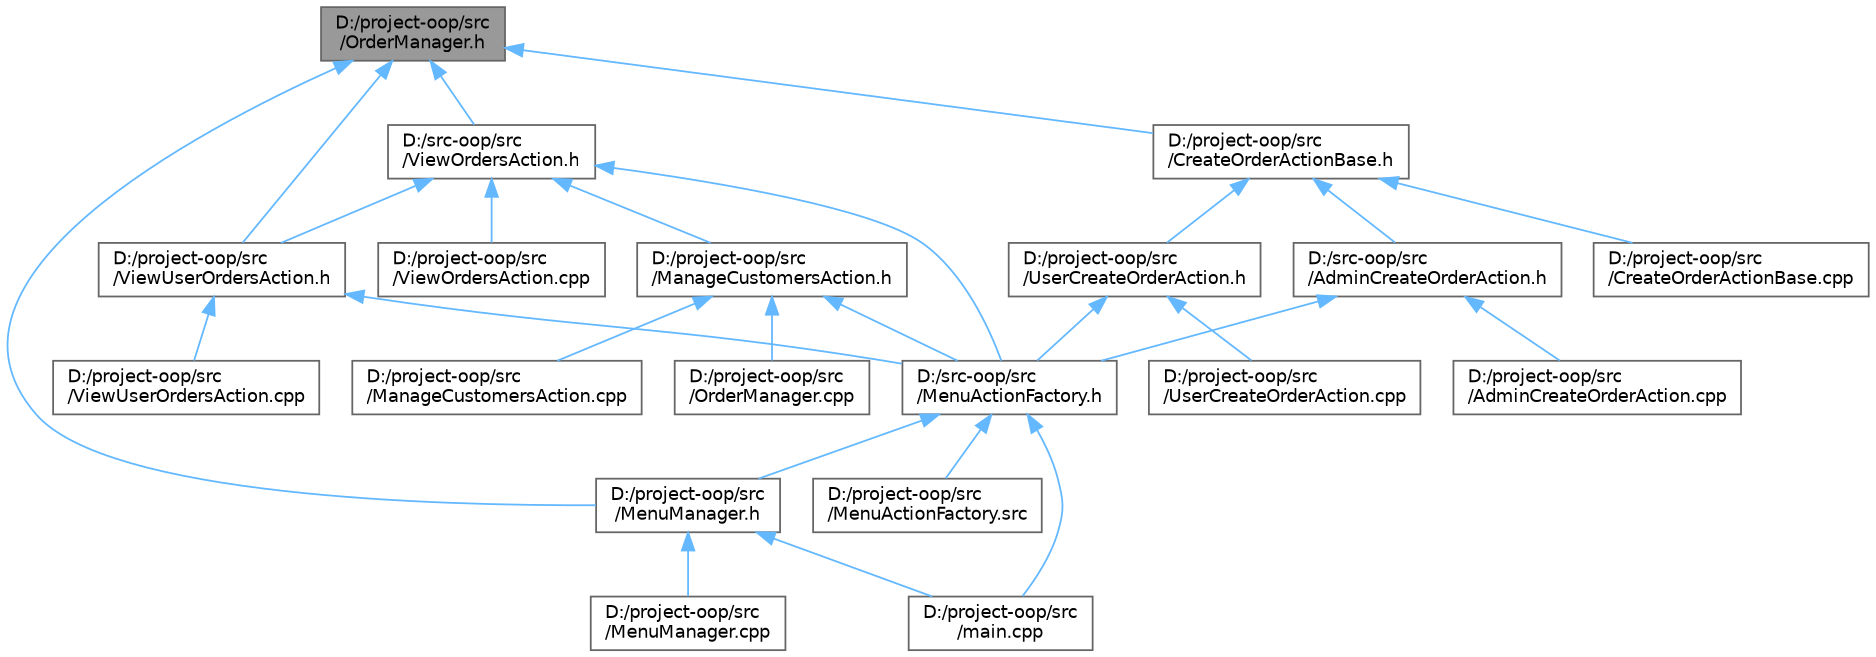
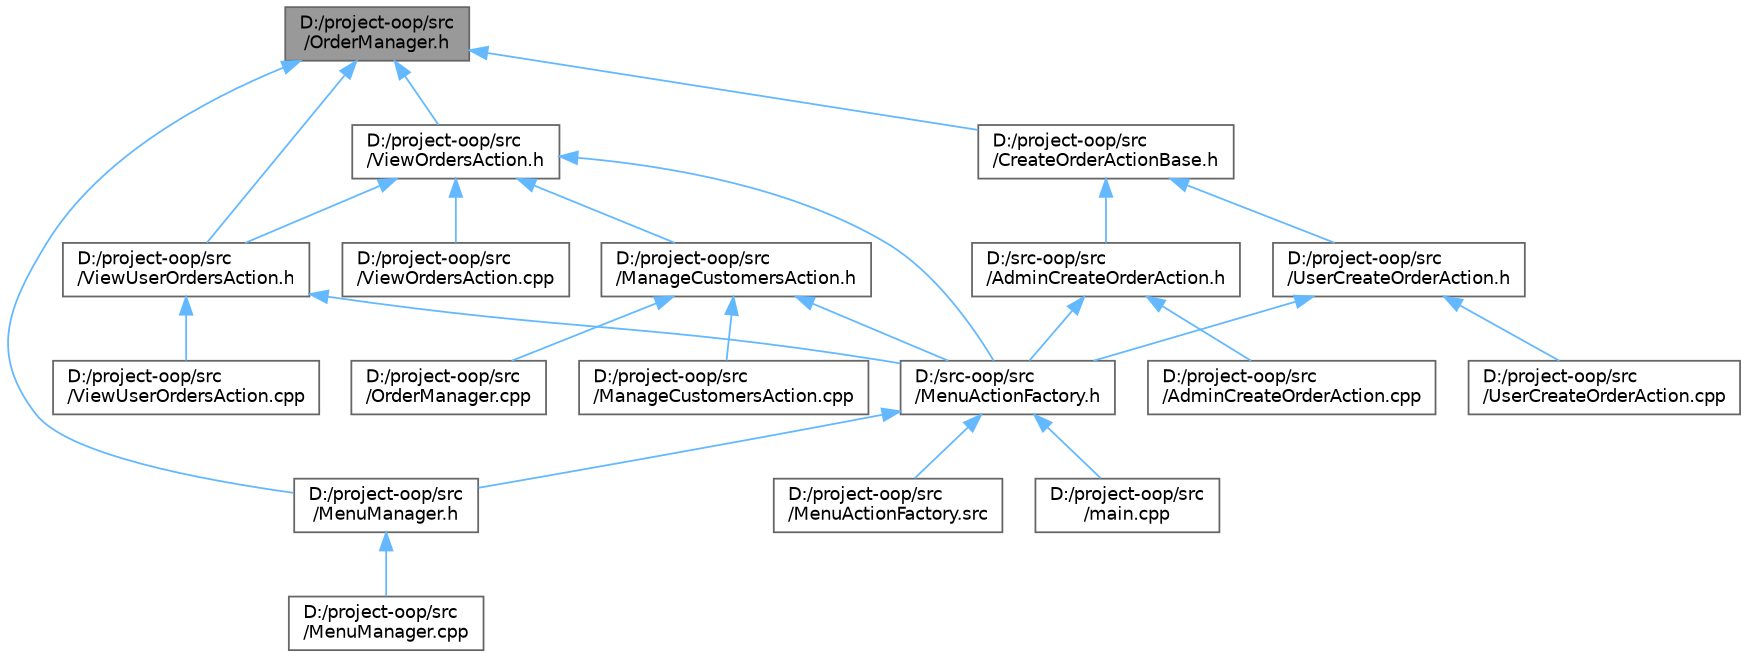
node "D:/src-oop/src /ViewOrdersAction.h": label "D:/src-oop/src /ViewOrdersAction.h" -> "D:/project-oop/src /ViewOrdersAction.h"
node "D:/project-oop/src /CreateOrderActionBase.cpp": removed
edge "D:/project-oop/src /main.cpp" -> "D:/project-oop/src /MenuManager.h": removed
